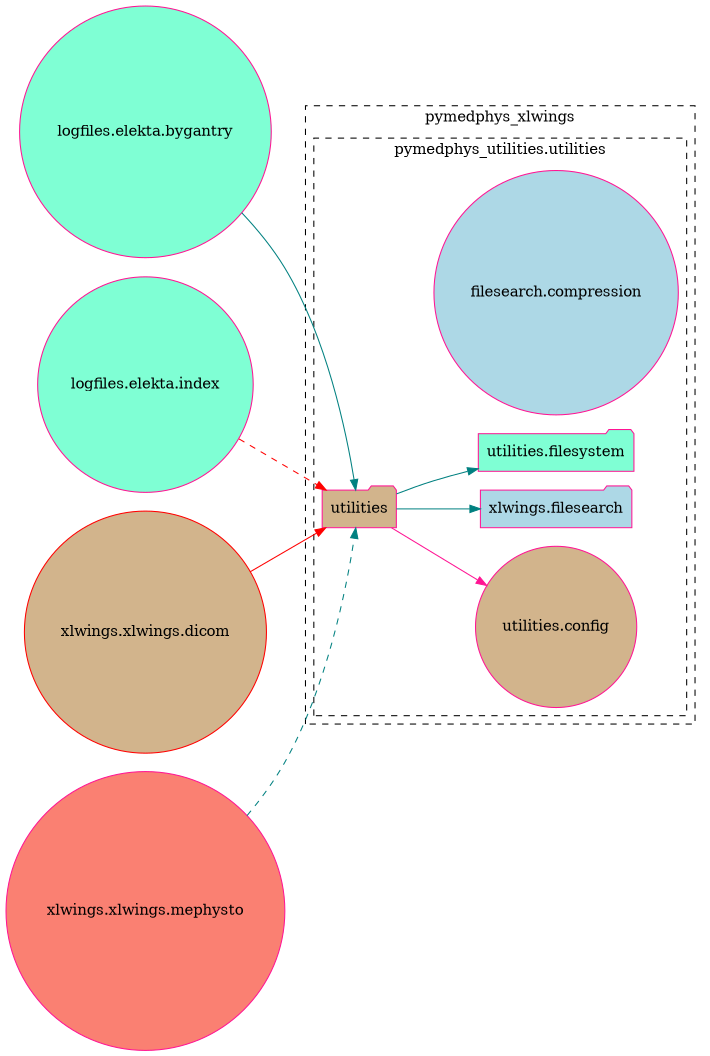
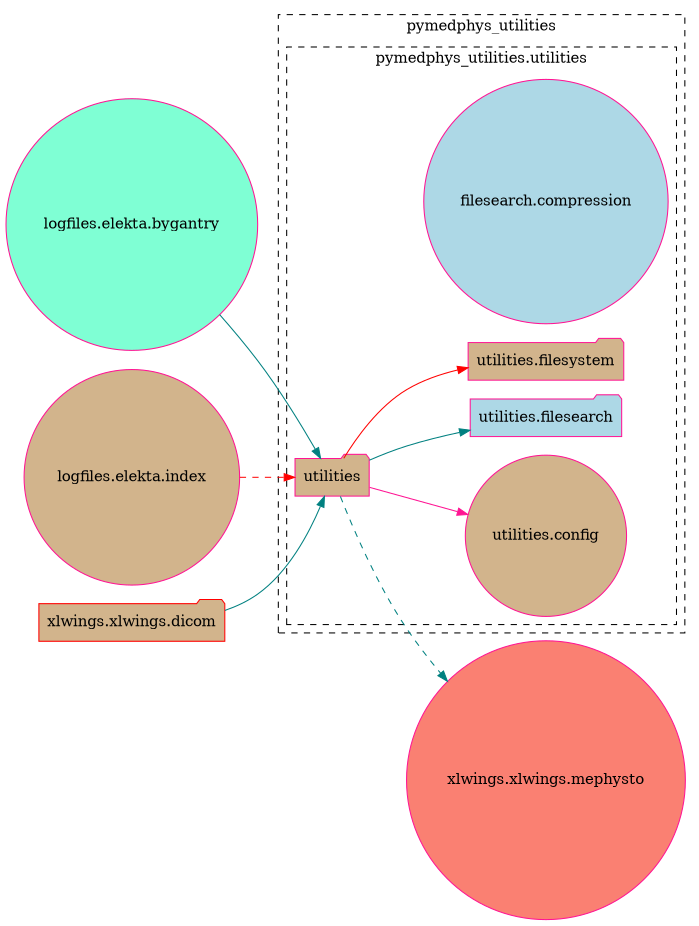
cluster "pymedphys_xlwings": label "pymedphys_xlwings" -> "pymedphys_utilities"
node "logfiles.elekta.index": fillcolor aquamarine -> tan
node "utilities.filesystem": fillcolor aquamarine -> tan
edge "utilities" -> "utilities.filesystem": color teal -> red
node "xlwings.filesearch": label "xlwings.filesearch" -> "utilities.filesearch"
edge "xlwings.xlwings.dicom" -> "utilities": color red -> teal
node "xlwings.xlwings.dicom": shape circle -> folder
edge "xlwings.xlwings.mephysto" -> "utilities": reversed
